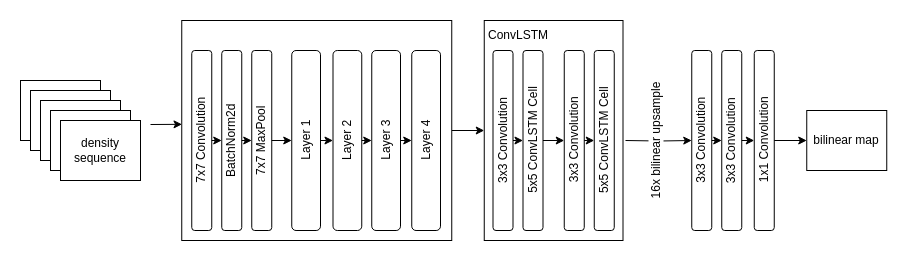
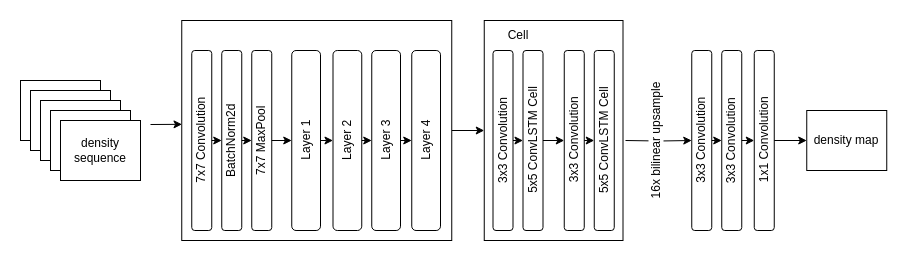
node "ConvLSTM": label "ConvLSTM" -> "Cell"
node "bilinear map": label "bilinear map" -> "density map"
